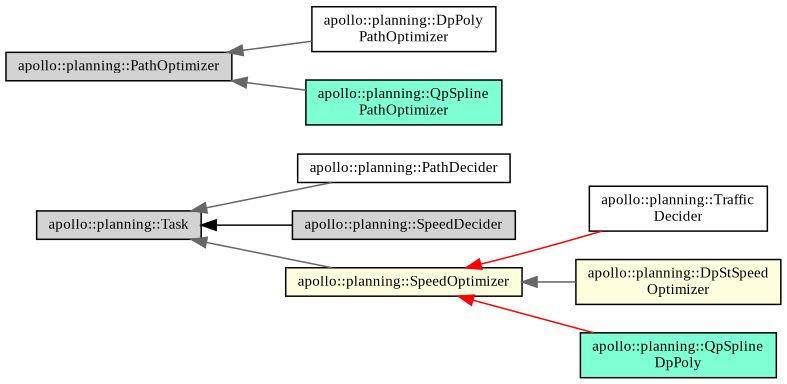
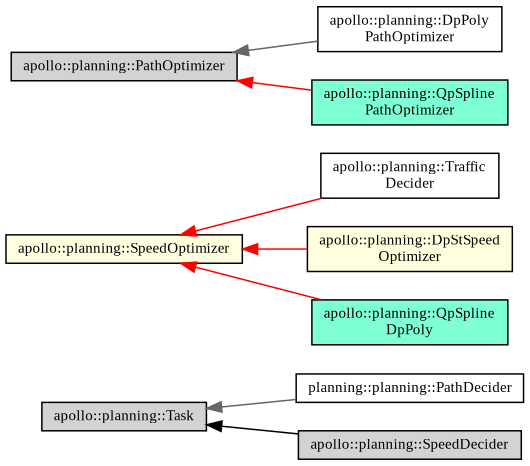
edge "apollo::planning::QpSpline PathOptimizer" -> "apollo::planning::PathOptimizer": color gray40 -> red
node "apollo::planning::PathDecider": label "apollo::planning::PathDecider" -> "planning::planning::PathDecider"
edge "apollo::planning::SpeedOptimizer" -> "apollo::planning::Task": removed
edge "apollo::planning::DpStSpeed Optimizer" -> "apollo::planning::SpeedOptimizer": color gray40 -> red
